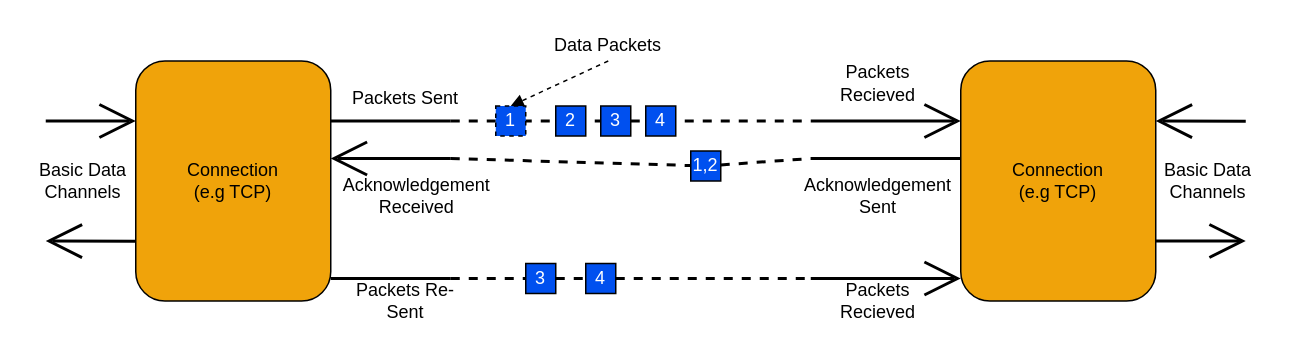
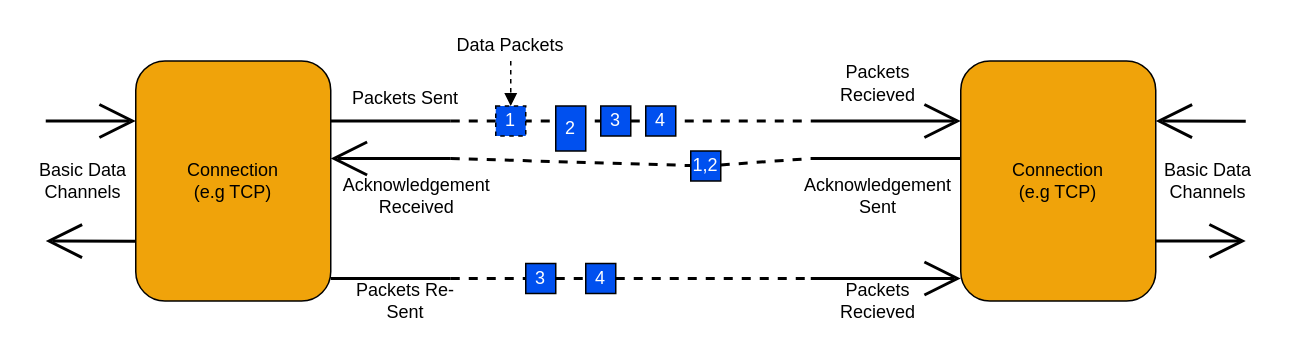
node "Data Packets": moved (608, 46) -> (511, 46)
node "2": size 30x30 -> 30x45
